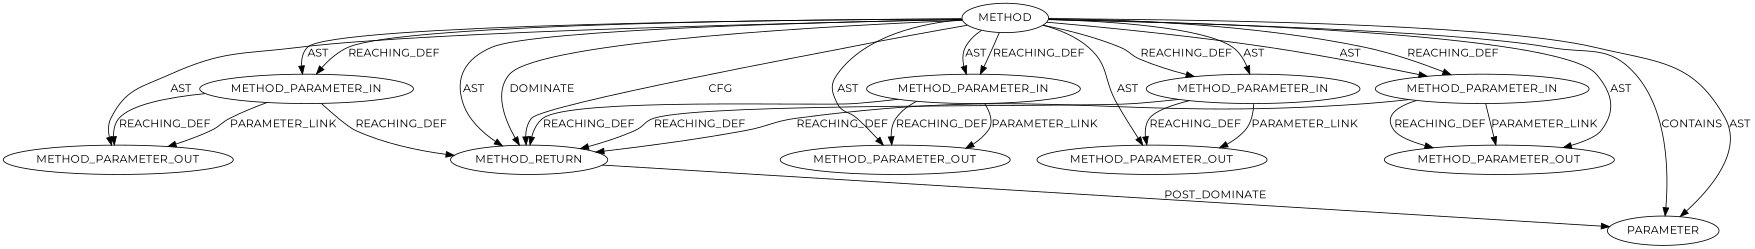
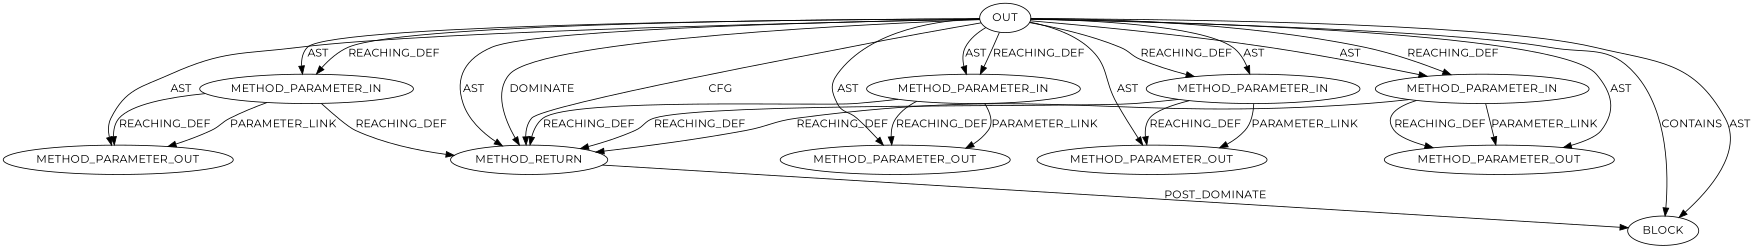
node "METHOD": label "METHOD" -> "OUT"
node "PARAMETER": label "PARAMETER" -> "BLOCK"
